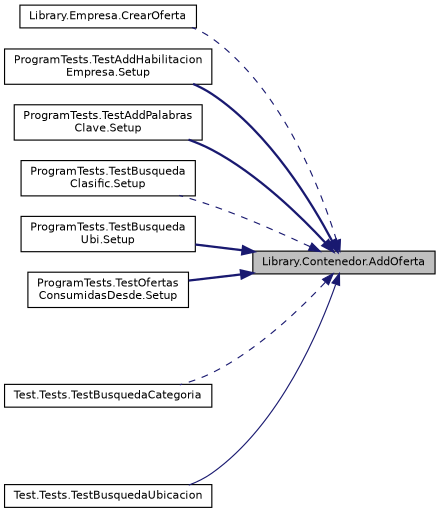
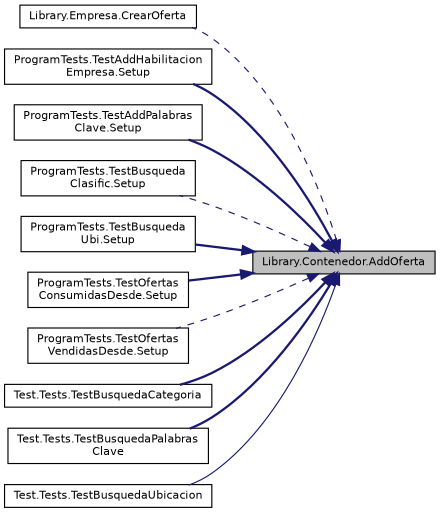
edge "Test.Tests.TestBusquedaCategoria" -> "Library.Contenedor.AddOferta": style dashed -> bold
node "ProgramTests.TestOfertas VendidasDesde.Setup": added
node "Test.Tests.TestBusquedaPalabras Clave": added
